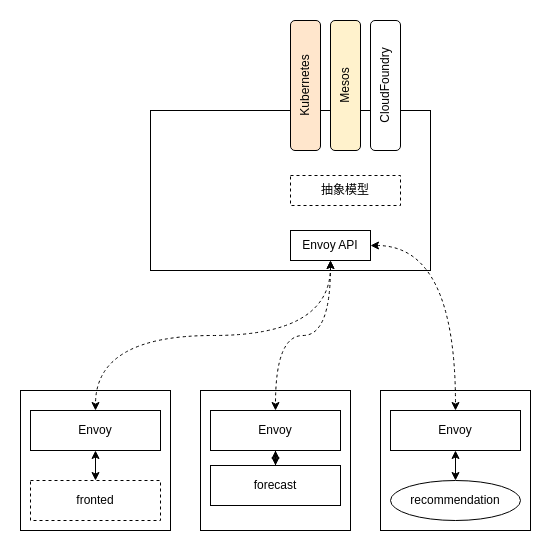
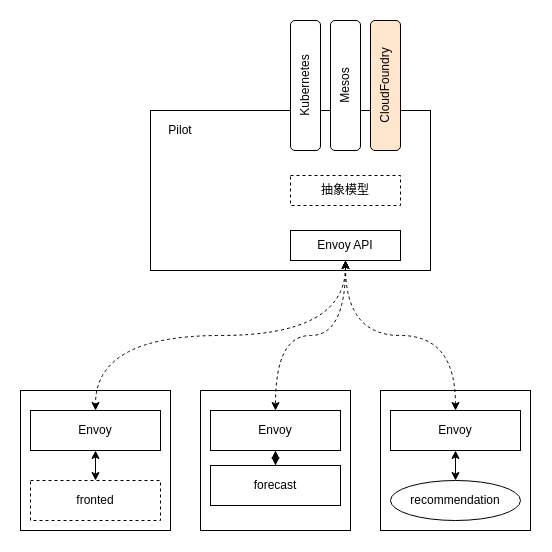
node "Kubernetes": fillcolor #ffe6cc -> #ffffff
node "Mesos": fillcolor #fff2cc -> #ffffff
node "CloudFoundry": fillcolor #ffffff -> #ffe6cc
node "Pilot": added
node "Envoy API": size 80x30 -> 110x30
